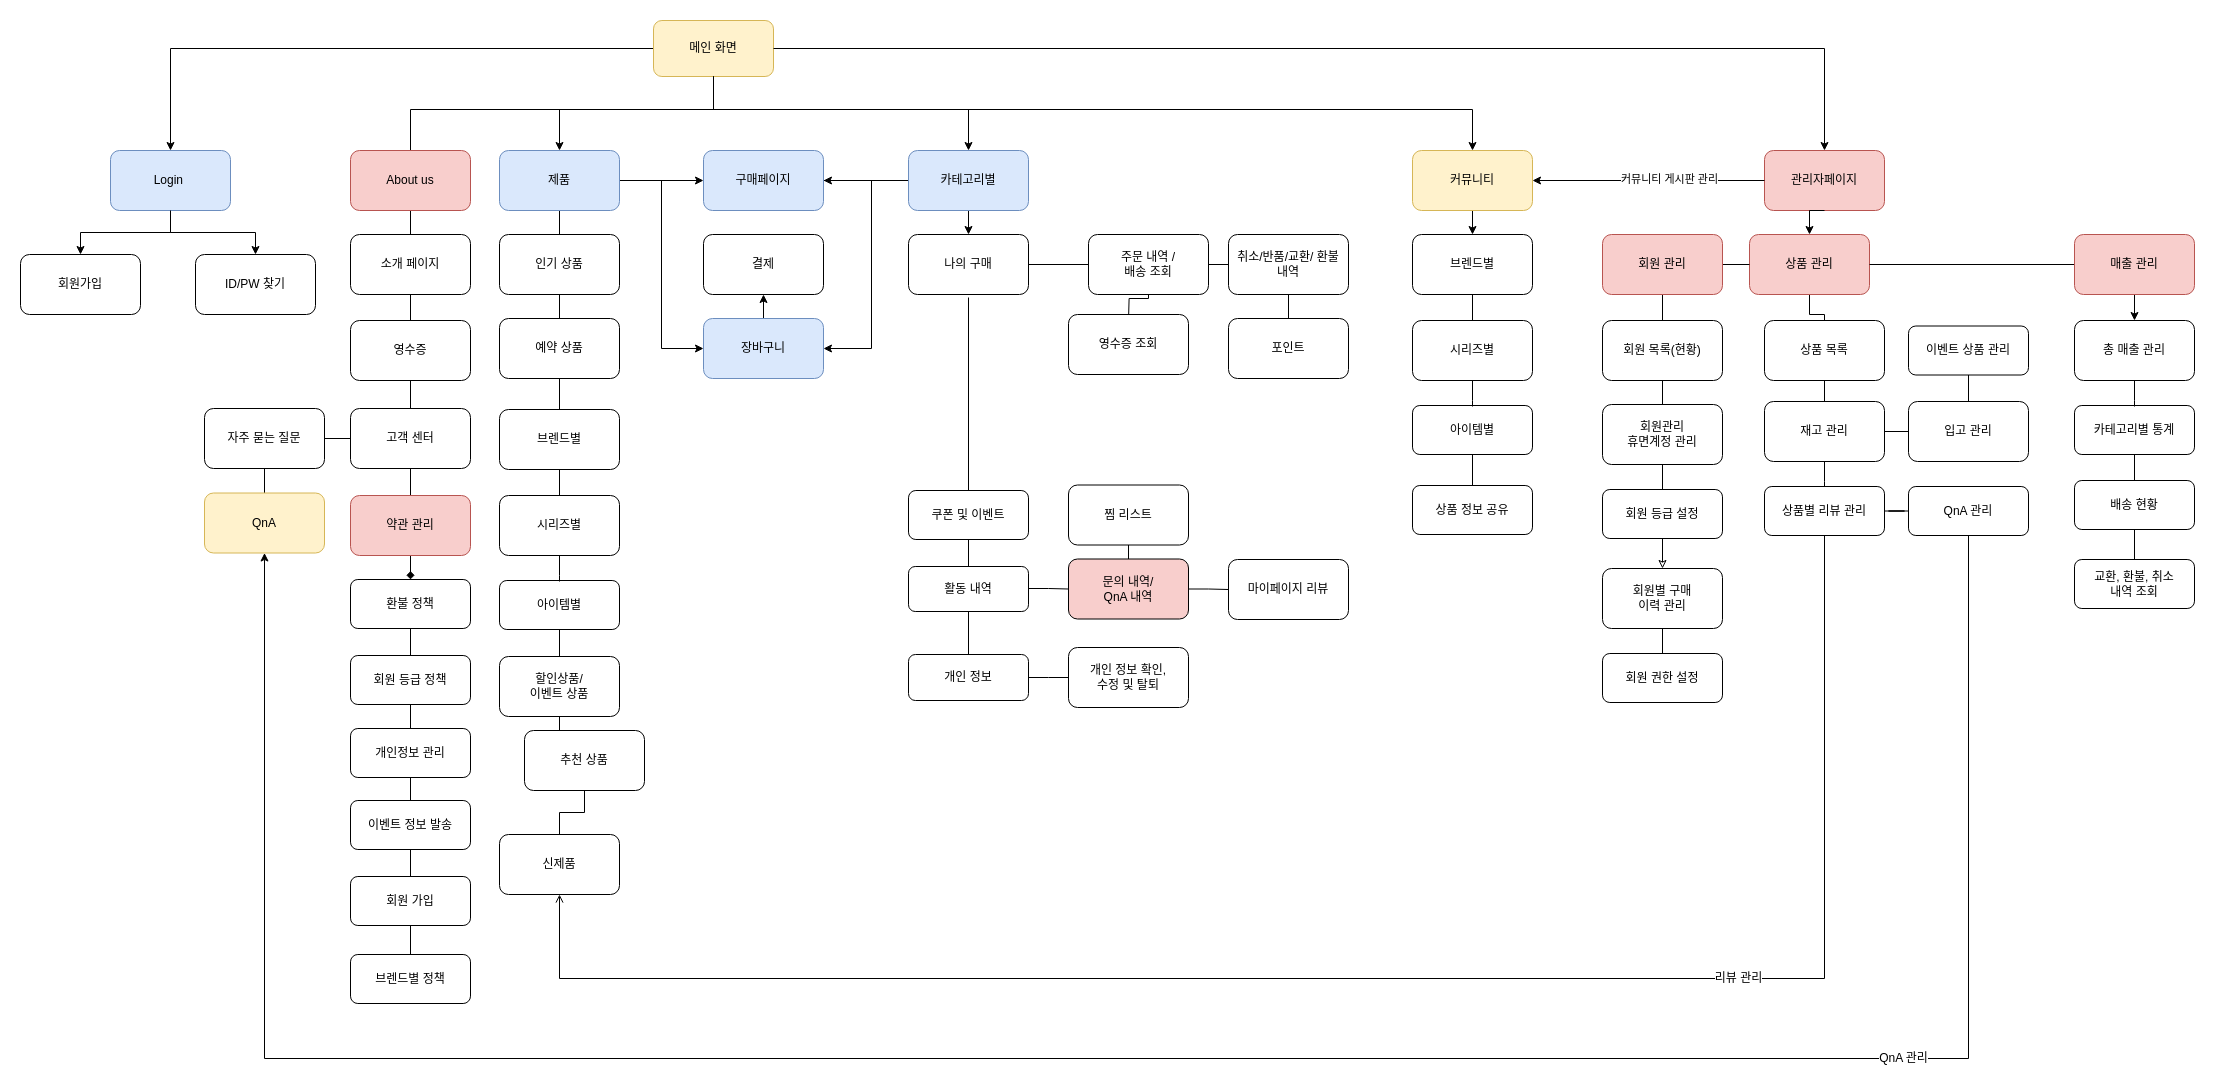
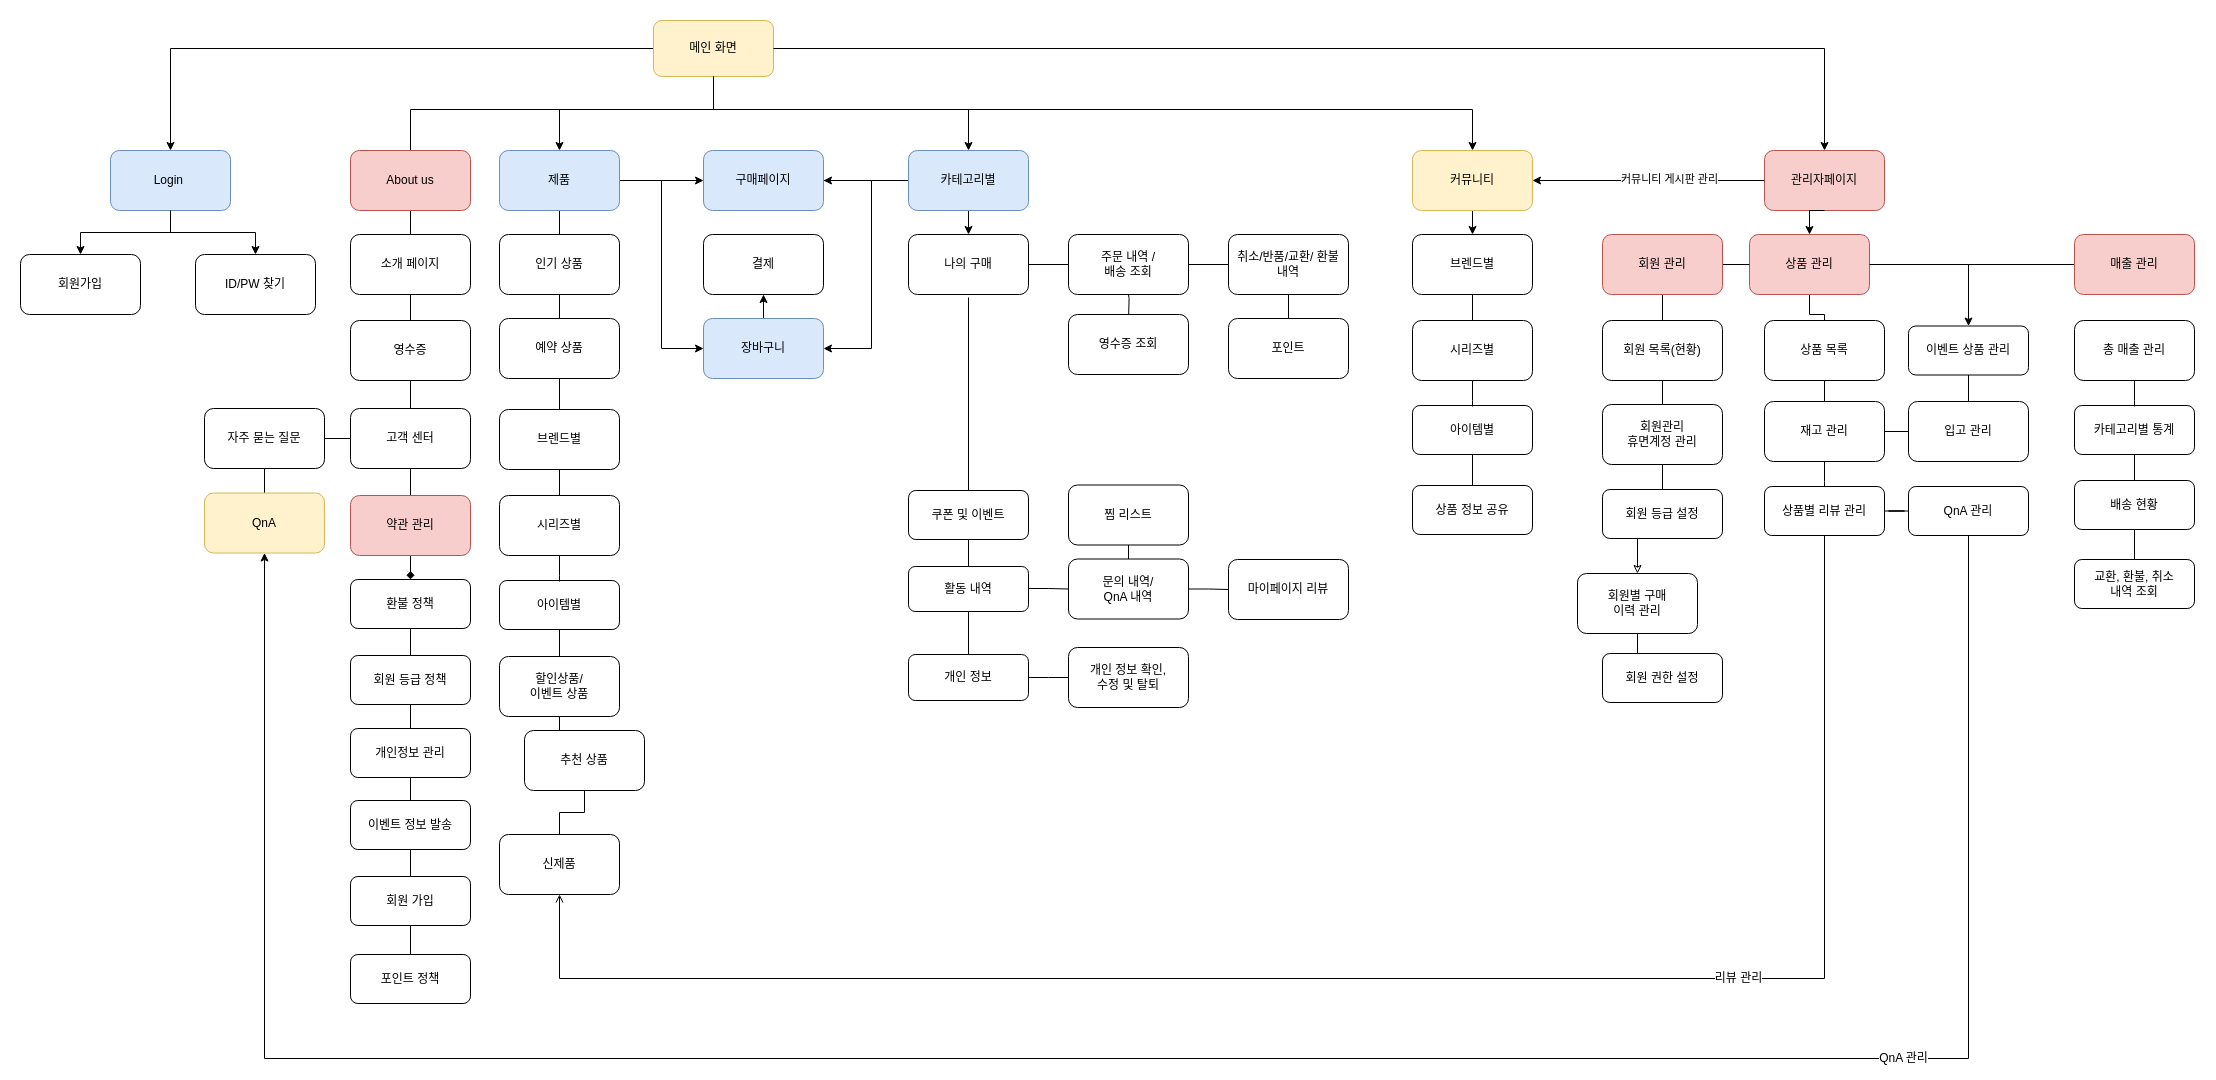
node "주문 내역 / 배송 조회": moved (1149, 265) -> (1129, 265)
edge "매출 관리" -> "총 매출 관리": now "매출 관리" -> "이벤트 상품 관리"
node "문의 내역/ QnA 내역": fillcolor #f8cecc -> #ffffff
node "회원별 구매 이력 관리": moved (1663, 599) -> (1638, 604)
node "브렌드별 정책": label "브렌드별 정책" -> "포인트 정책"
